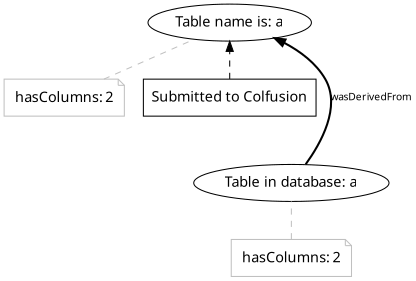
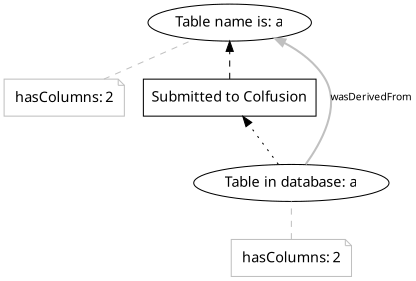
edge "Table in database: a" -> "Table name is: a": color black -> gray
edge "Table in database: a" -> "Submitted to Colfusion": added
